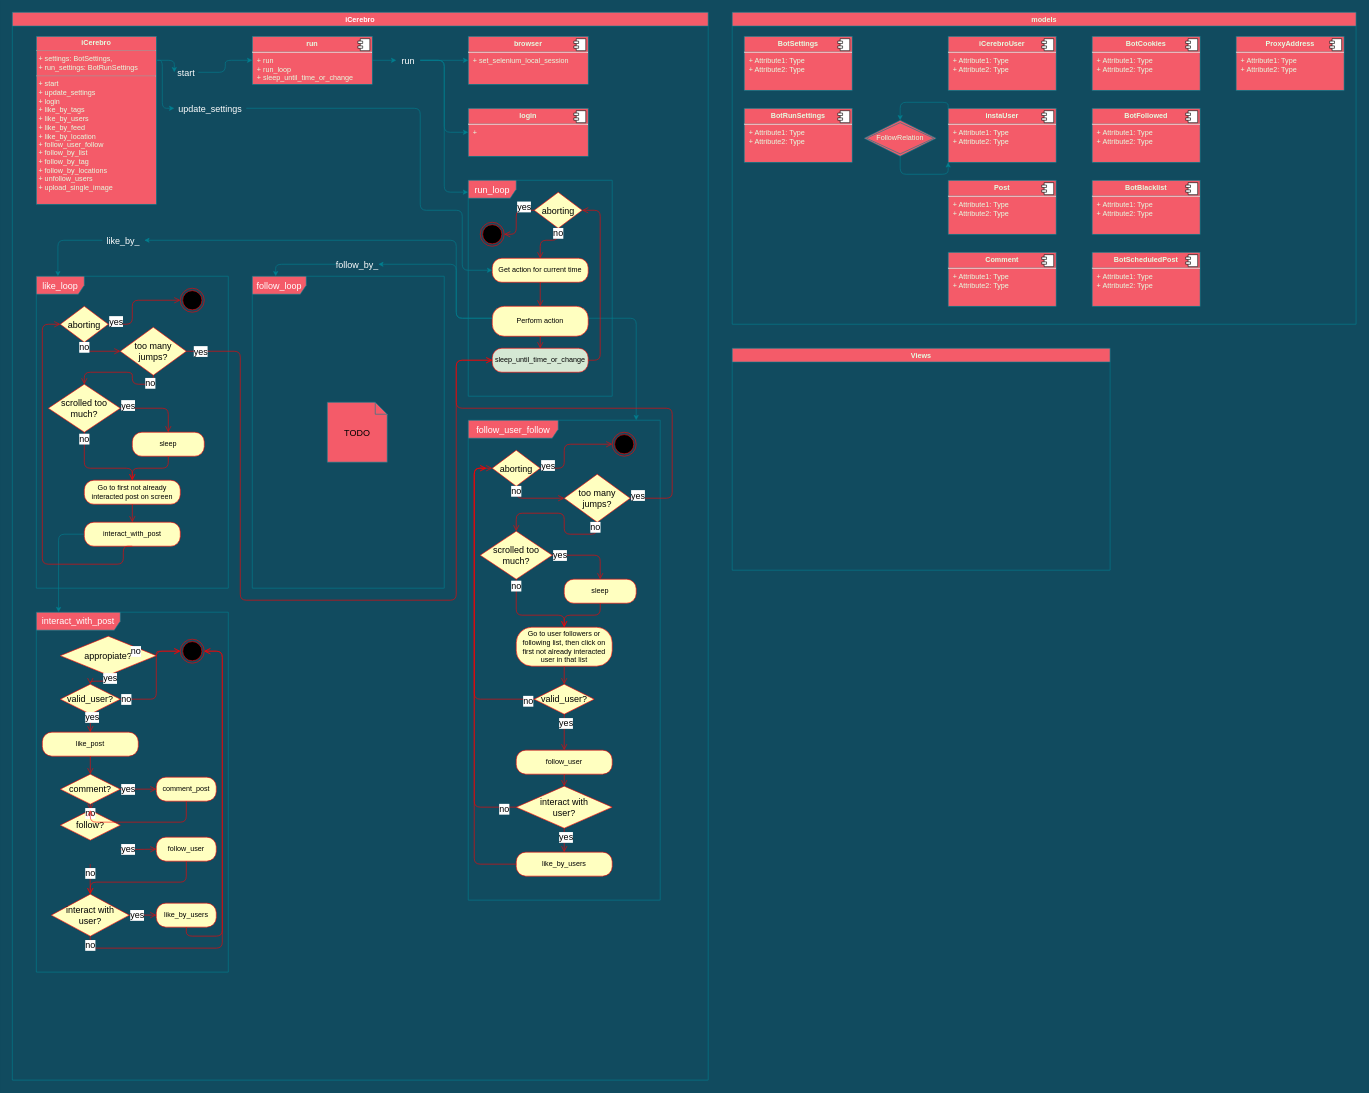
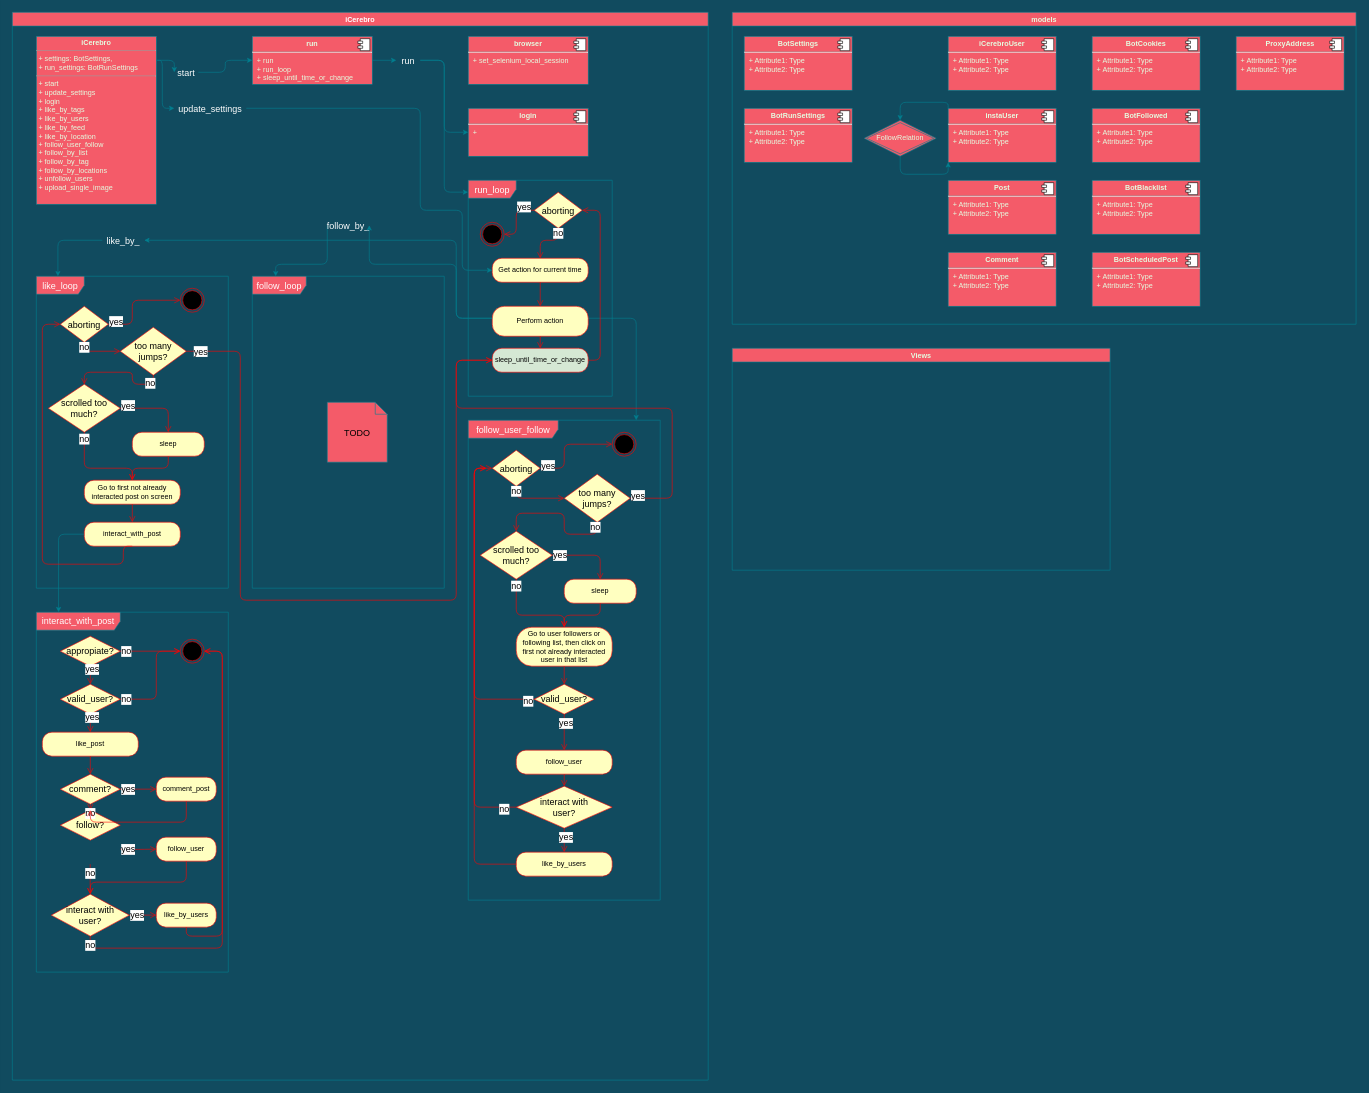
edge "run" -> "browser + set_selenium_local_session": removed
node "follow_by_": moved (357, 264) -> (348, 225)
node "appropiate?": size 96x39 -> 60x30
